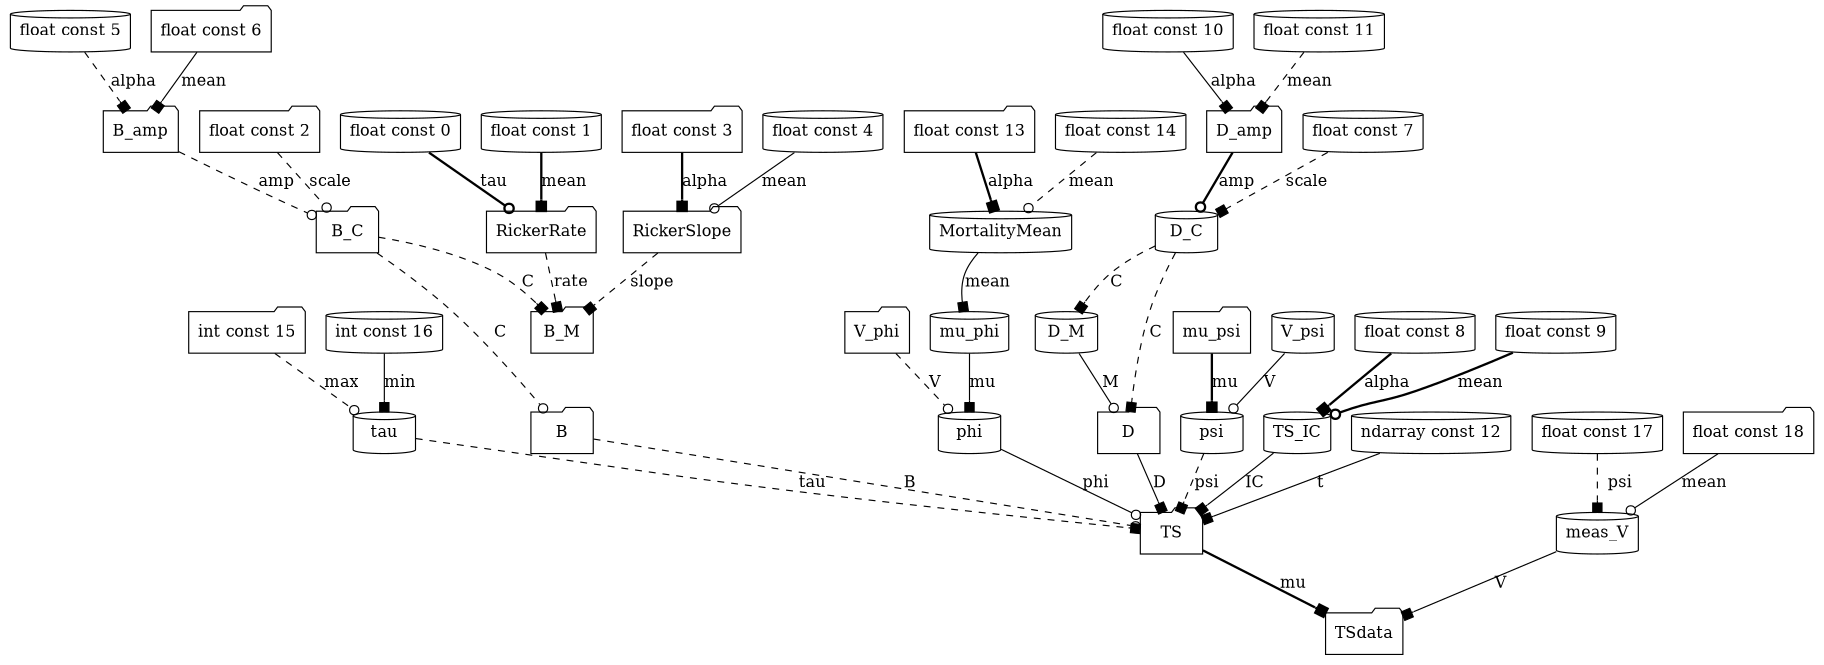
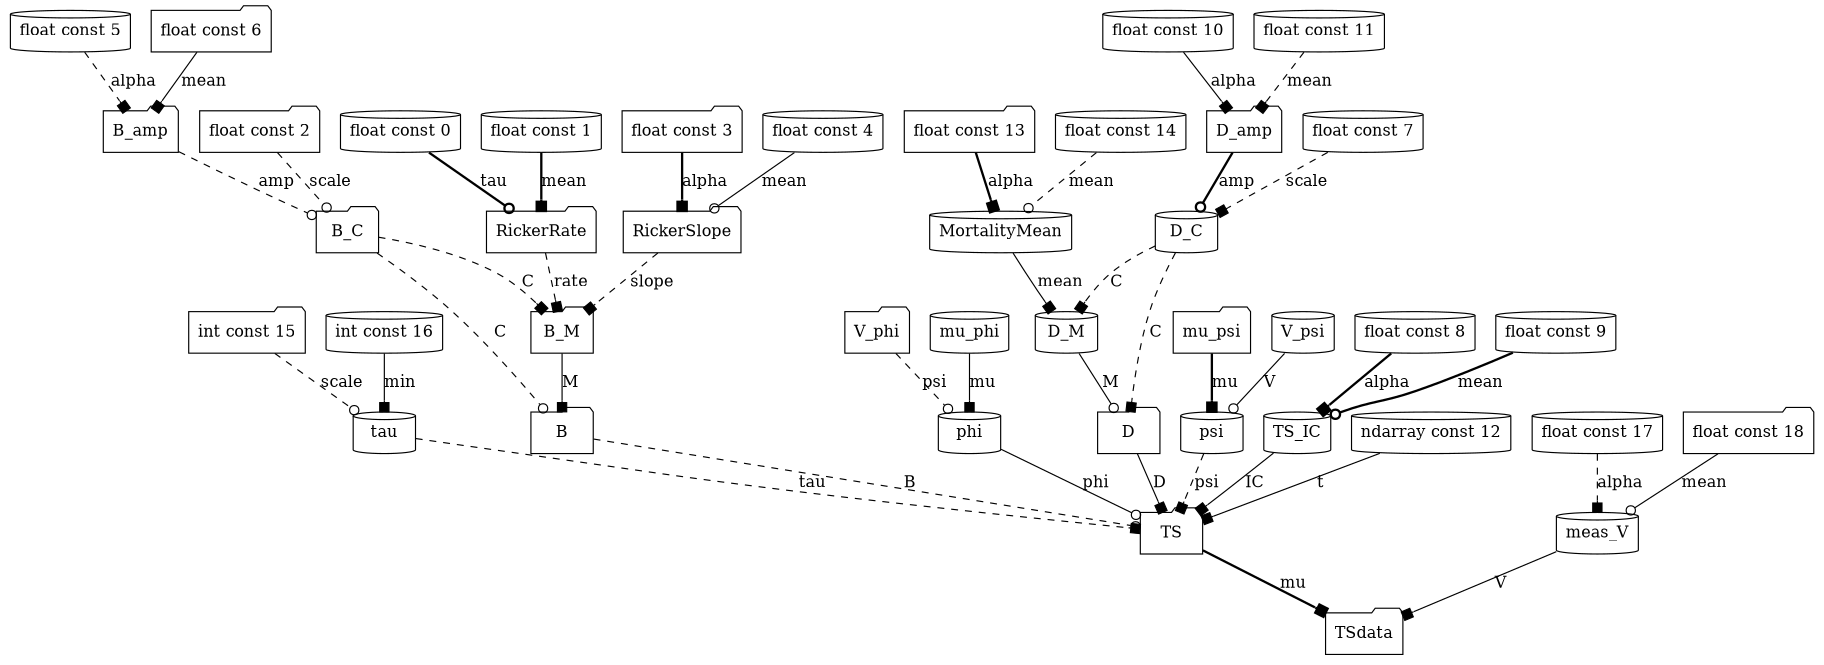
edge "MortalityMean" -> "mu_phi": now "MortalityMean" -> "D_M"
edge "B_M" -> "B": added, label "M"
edge "int const 15" -> "tau": label "max" -> "scale"
edge "V_phi" -> "phi": label "V" -> "psi"
edge "float const 17" -> "meas_V": label "psi" -> "alpha"
